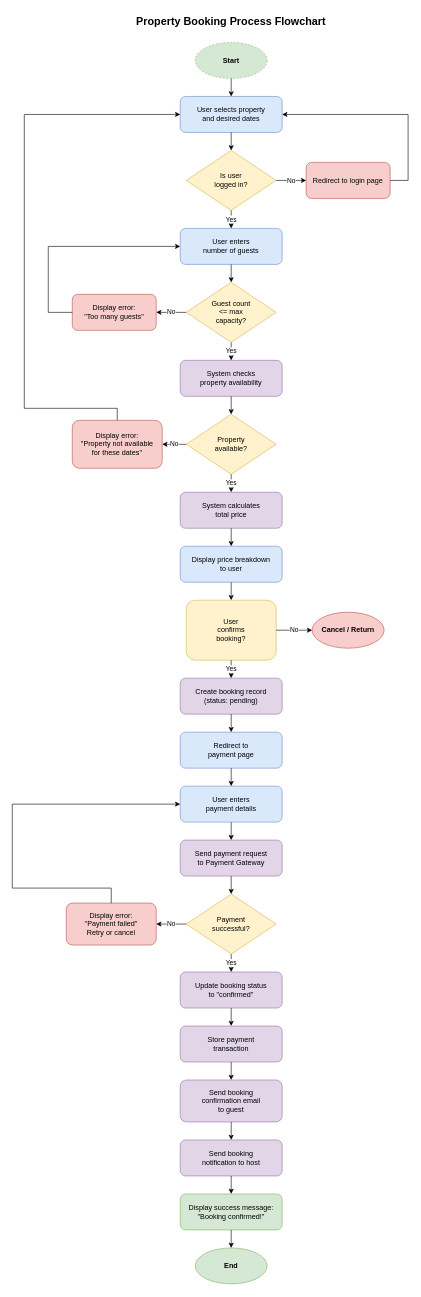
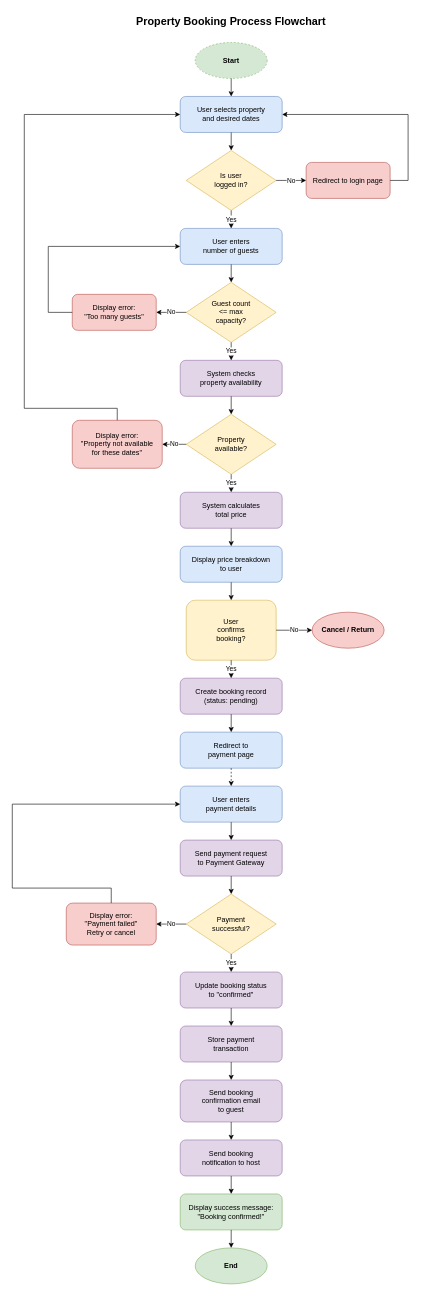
edge "Redirect to payment page" -> "User enters payment details": style solid -> dashed
